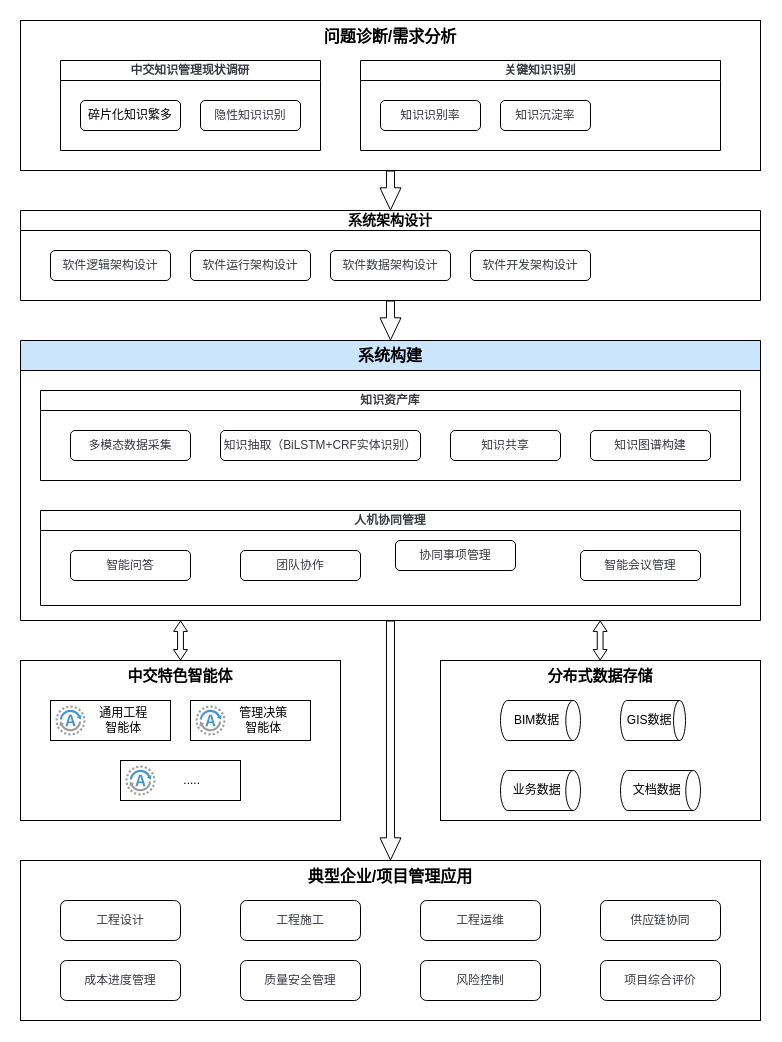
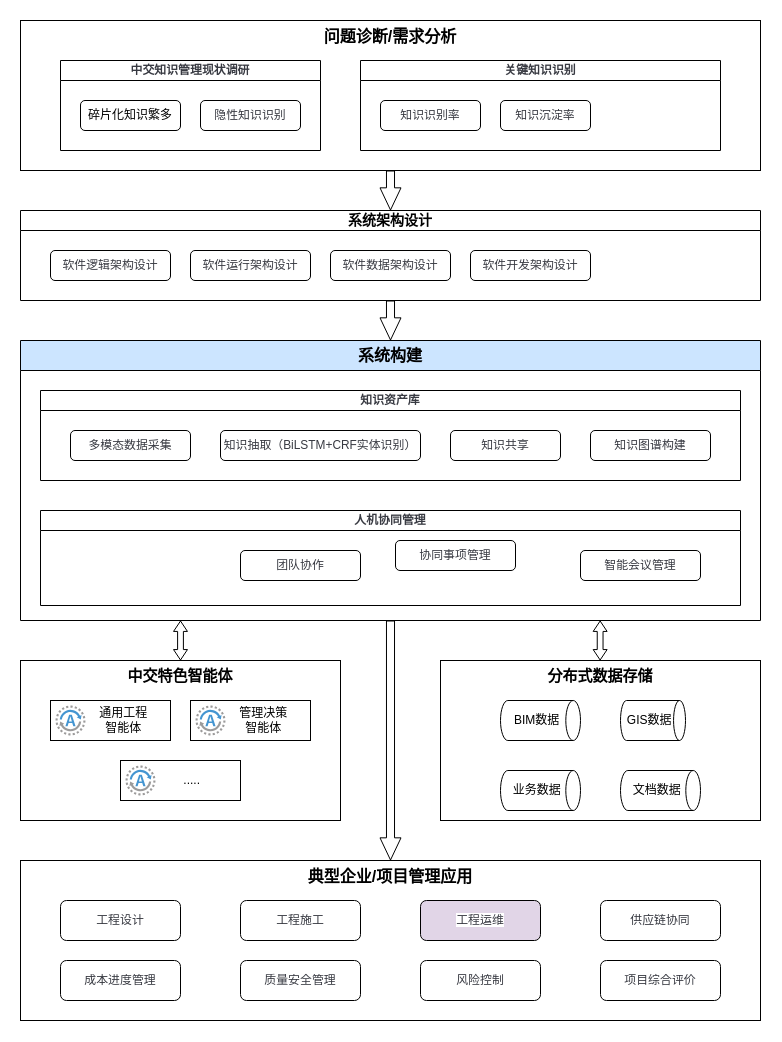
node "智能问答": removed
node "工程运维": fillcolor #ffffff -> #e1d5e7
